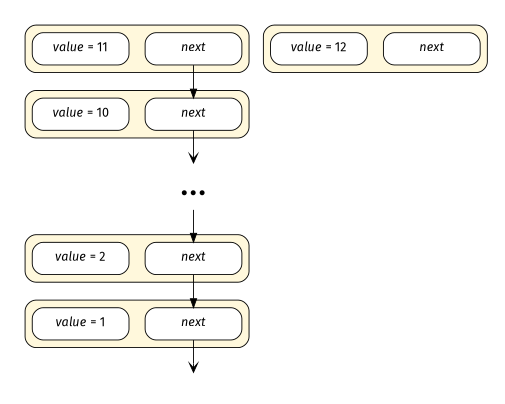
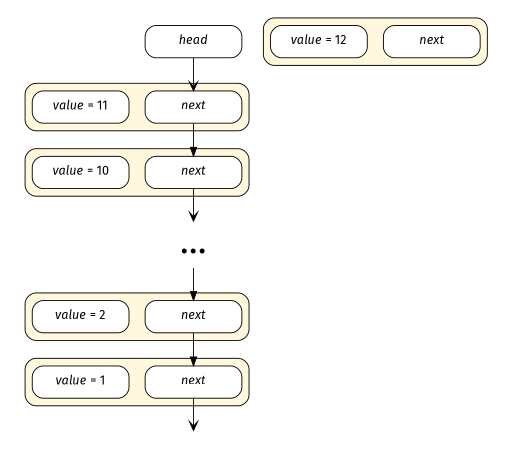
node "head": added
